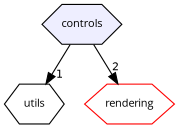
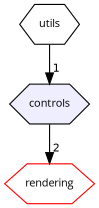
edge "controls" -> "utils": reversed
